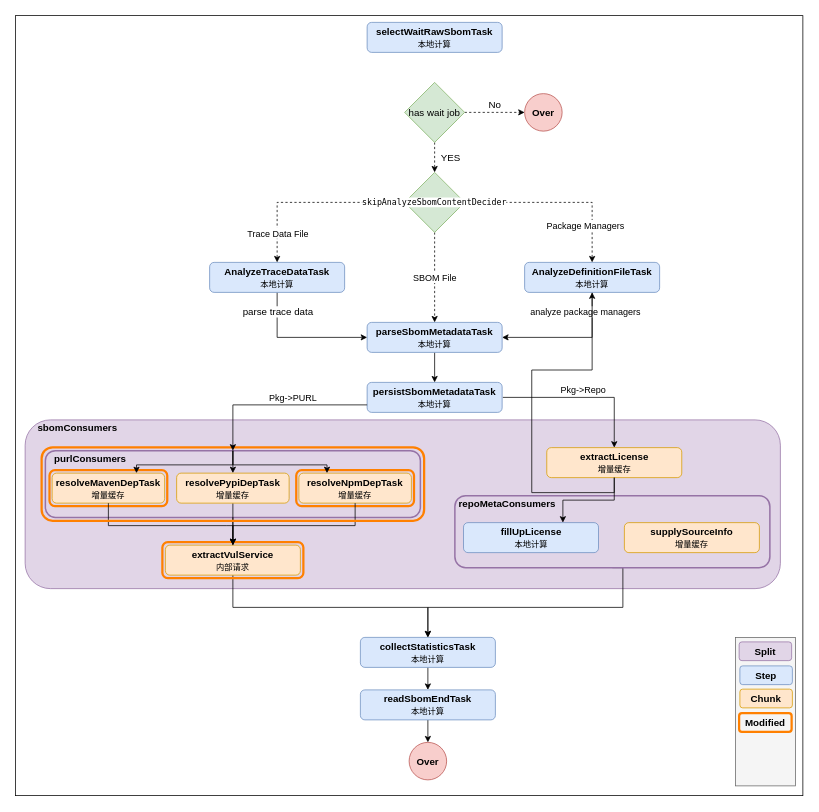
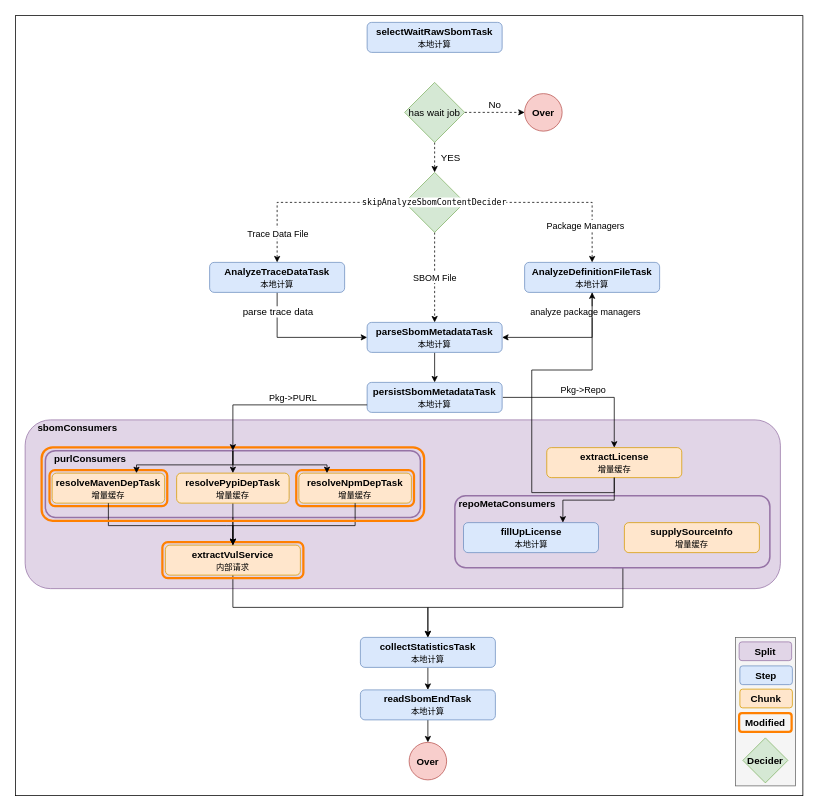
node "Decider": added
